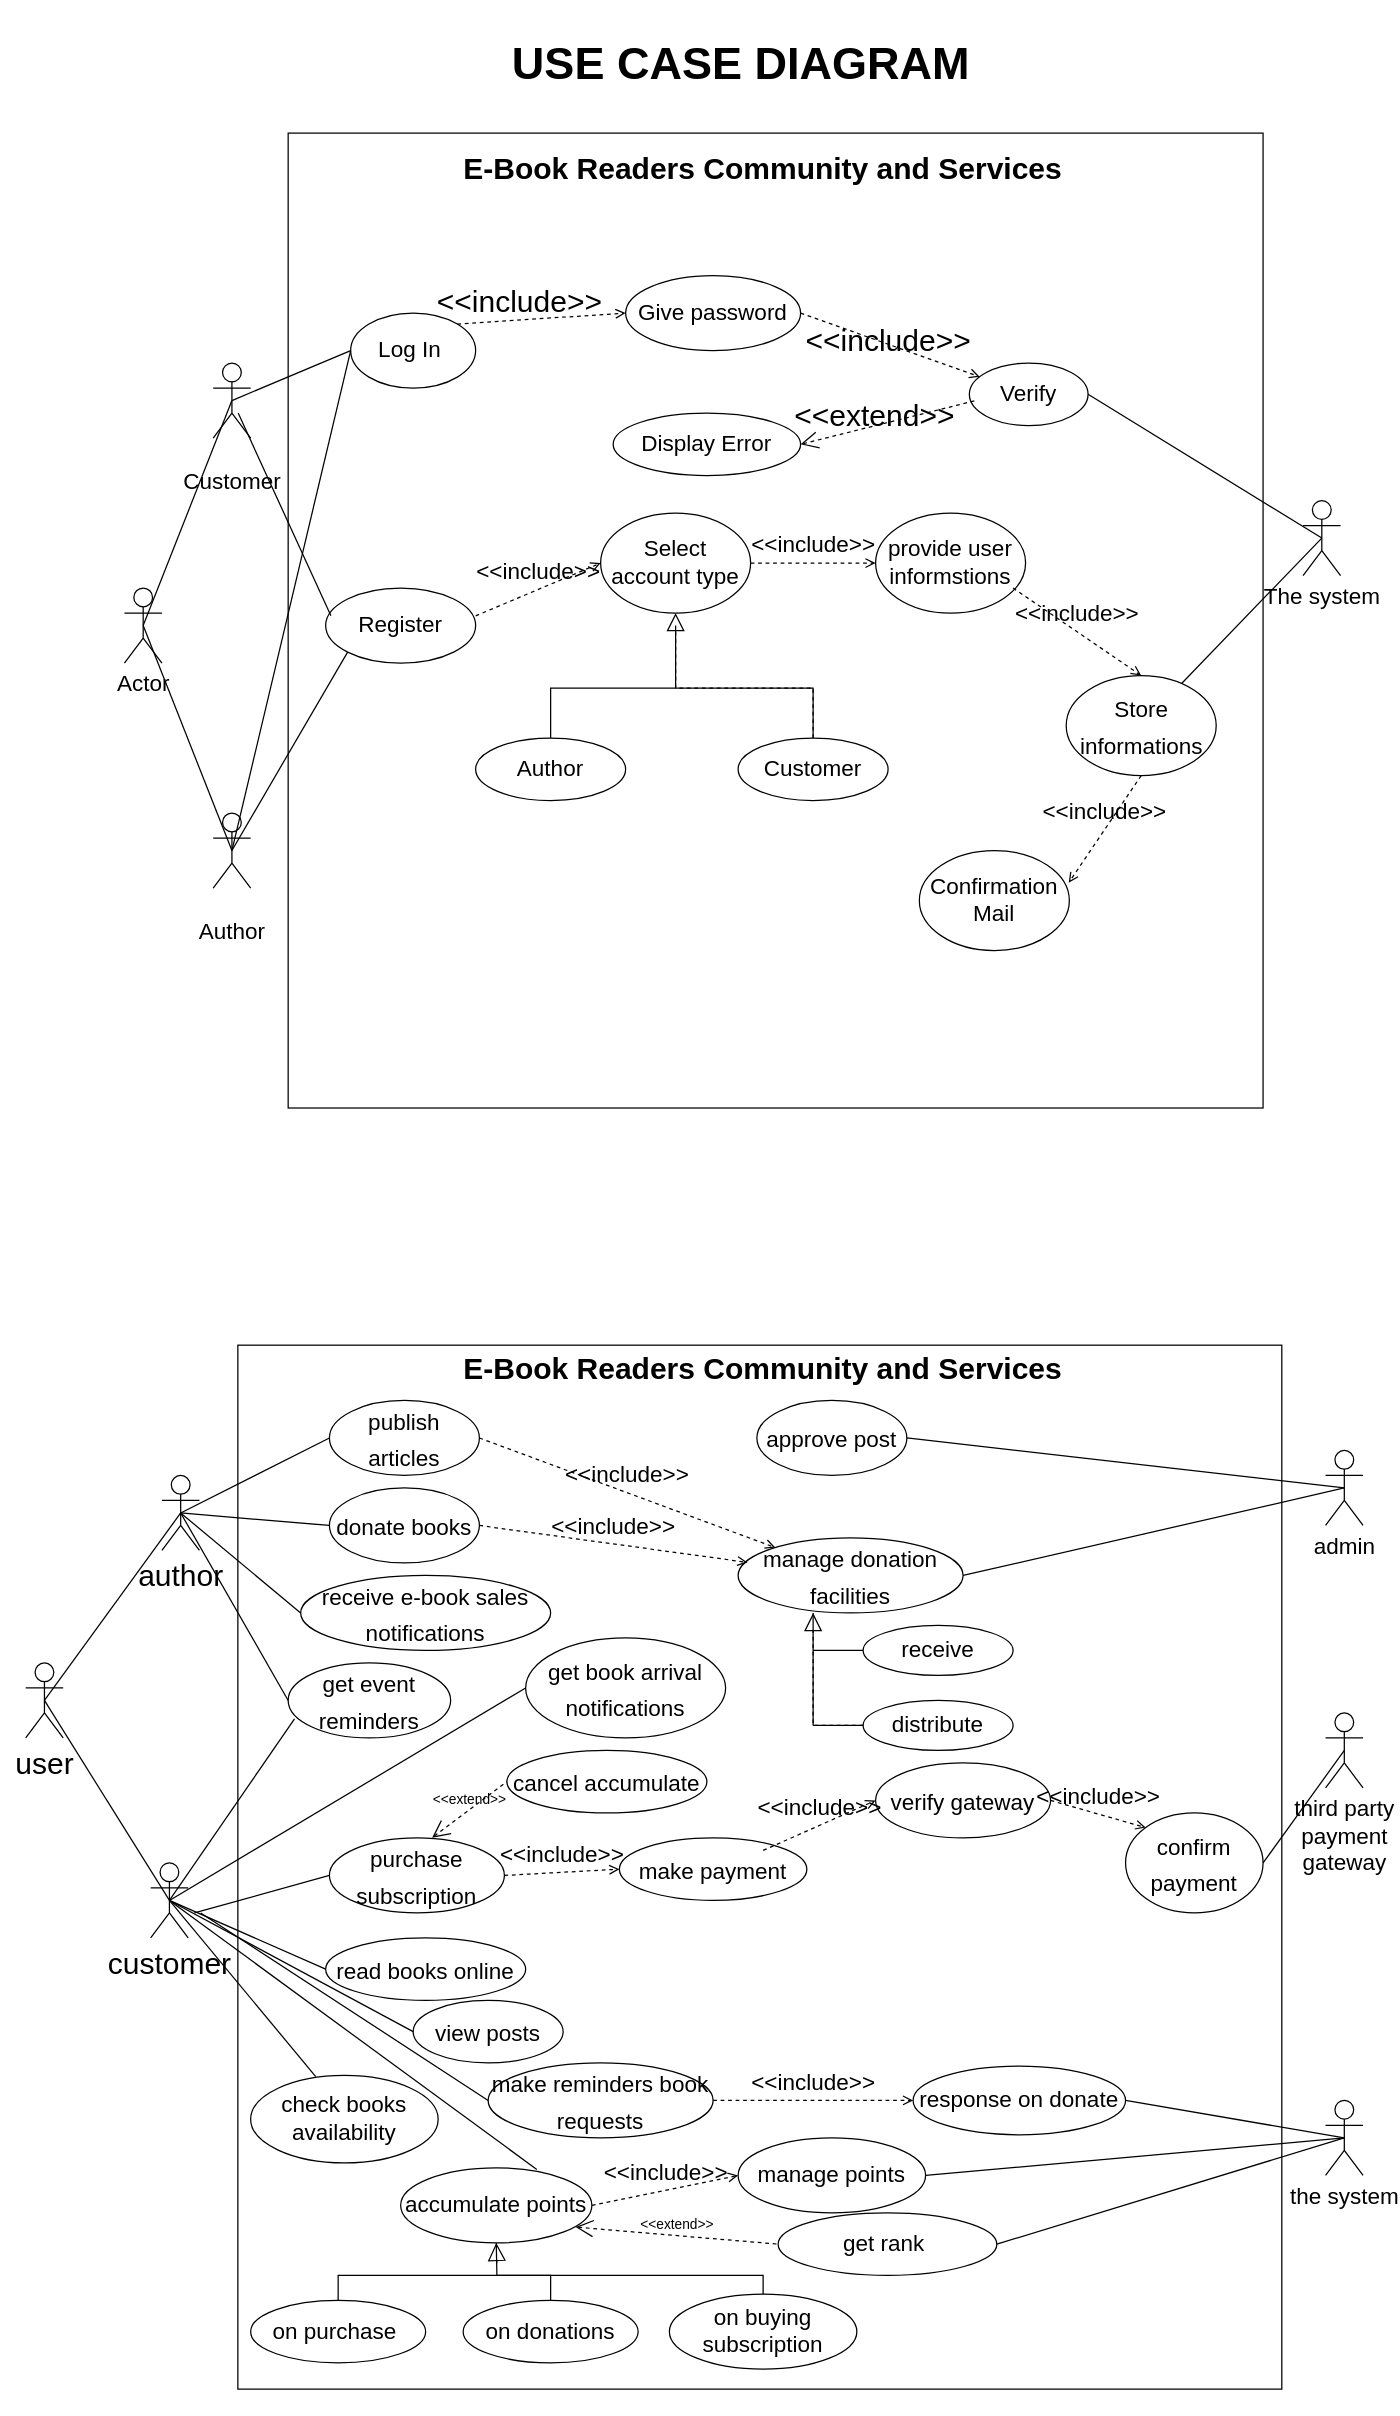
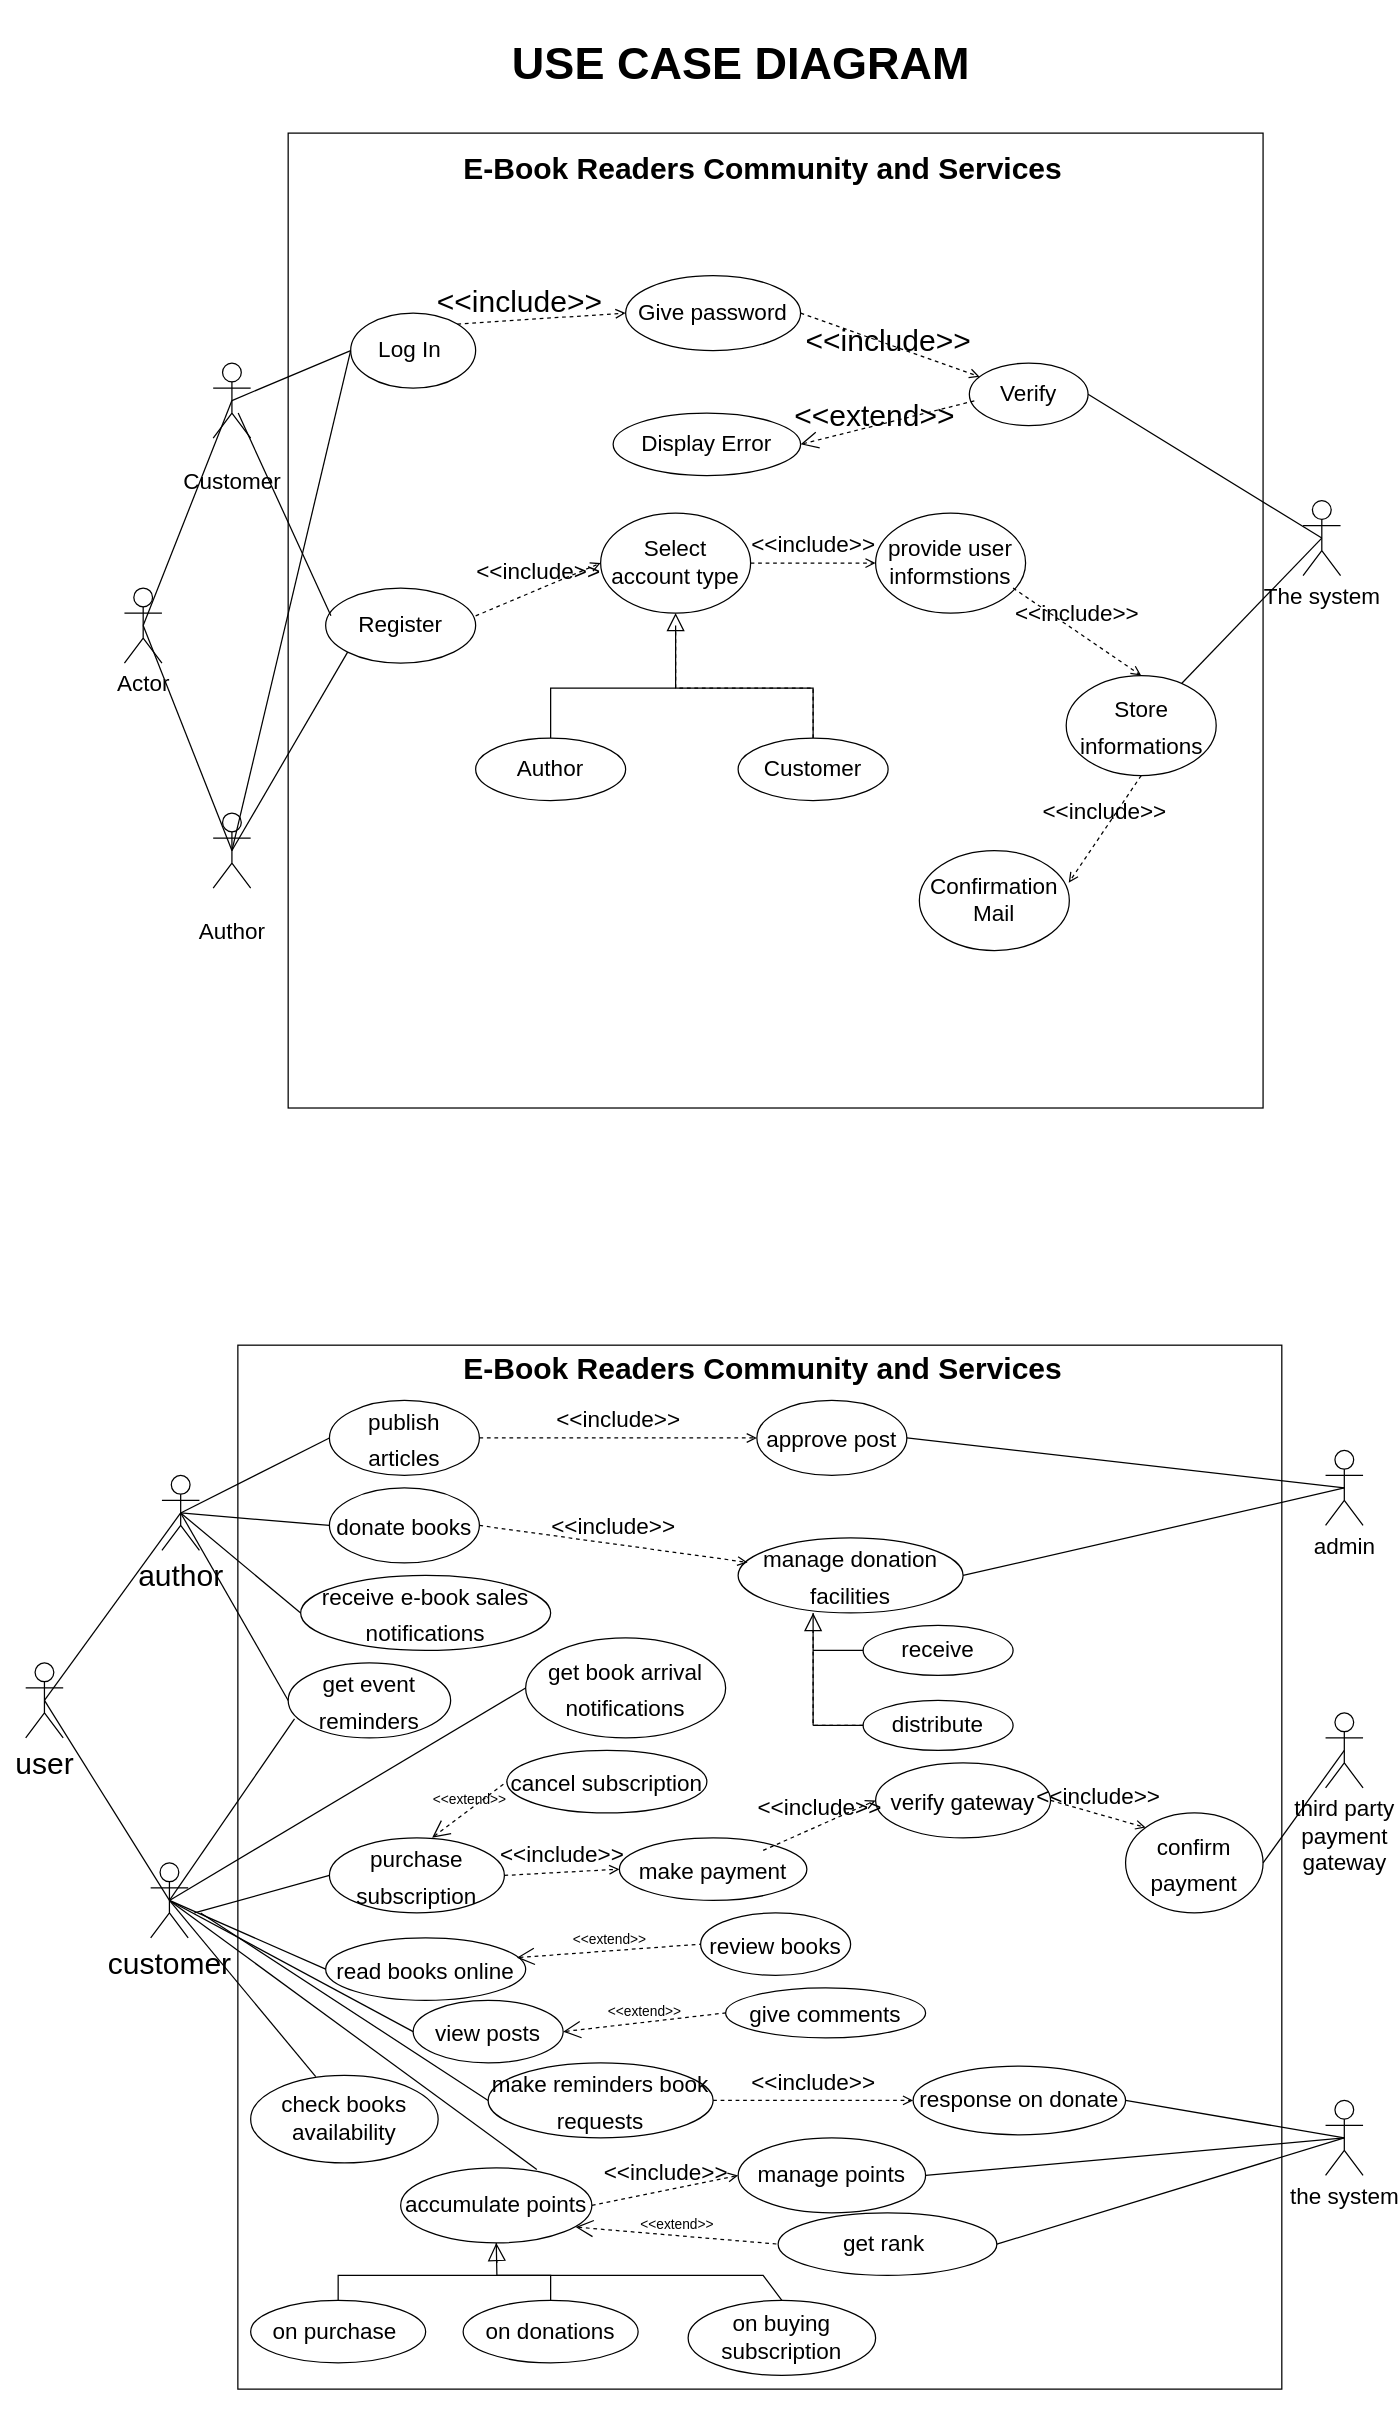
edge "publish articles" -> "manage donation facilities": now "publish articles" -> "approve post"
node "cancel accumulate": label "cancel accumulate" -> "cancel subscription"
node "review books": added
edge "review books" -> "read books online": added, label "<<extend>>"
node "give comments": added
edge "give comments" -> "view posts": added, label "<<extend>>"
node "on buying subscription": moved (763, 2332) -> (782, 2338)
